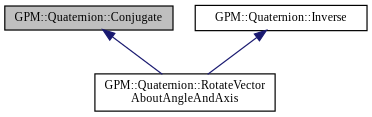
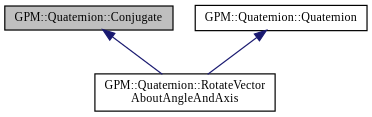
node "GPM::Quaternion::Inverse": label "GPM::Quaternion::Inverse" -> "GPM::Quaternion::Quaternion"
